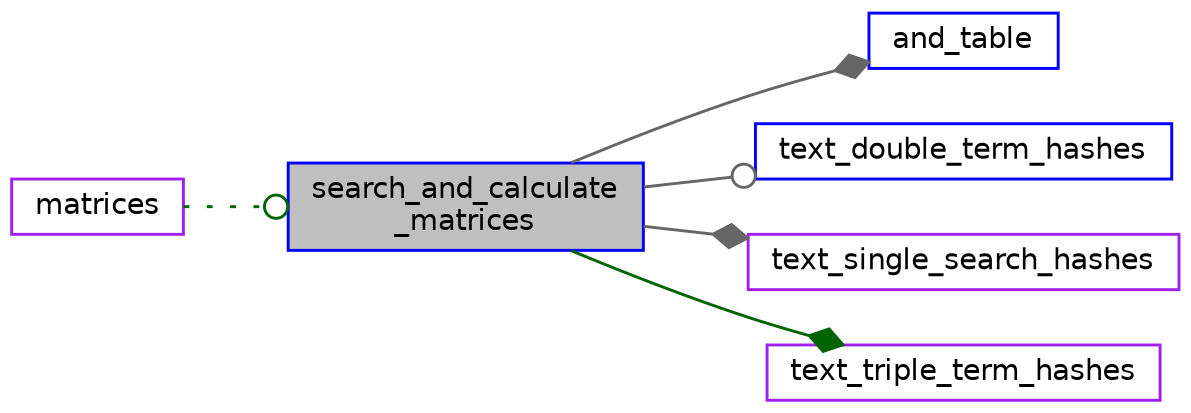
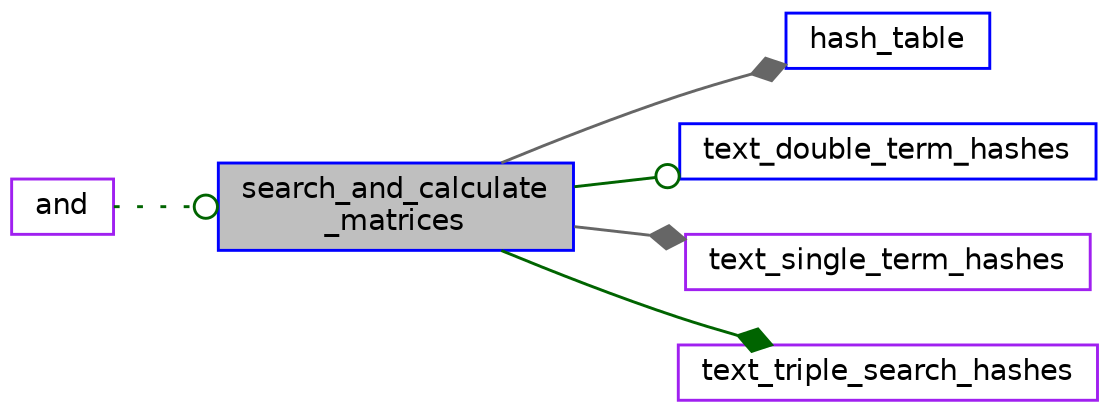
node "and_table": label "and_table" -> "hash_table"
edge "search_and_calculate _matrices" -> "text_double_term_hashes": color gray40 -> darkgreen
node "matrices": label "matrices" -> "and"
node "text_single_search_hashes": label "text_single_search_hashes" -> "text_single_term_hashes"
node "text_triple_term_hashes": label "text_triple_term_hashes" -> "text_triple_search_hashes"
